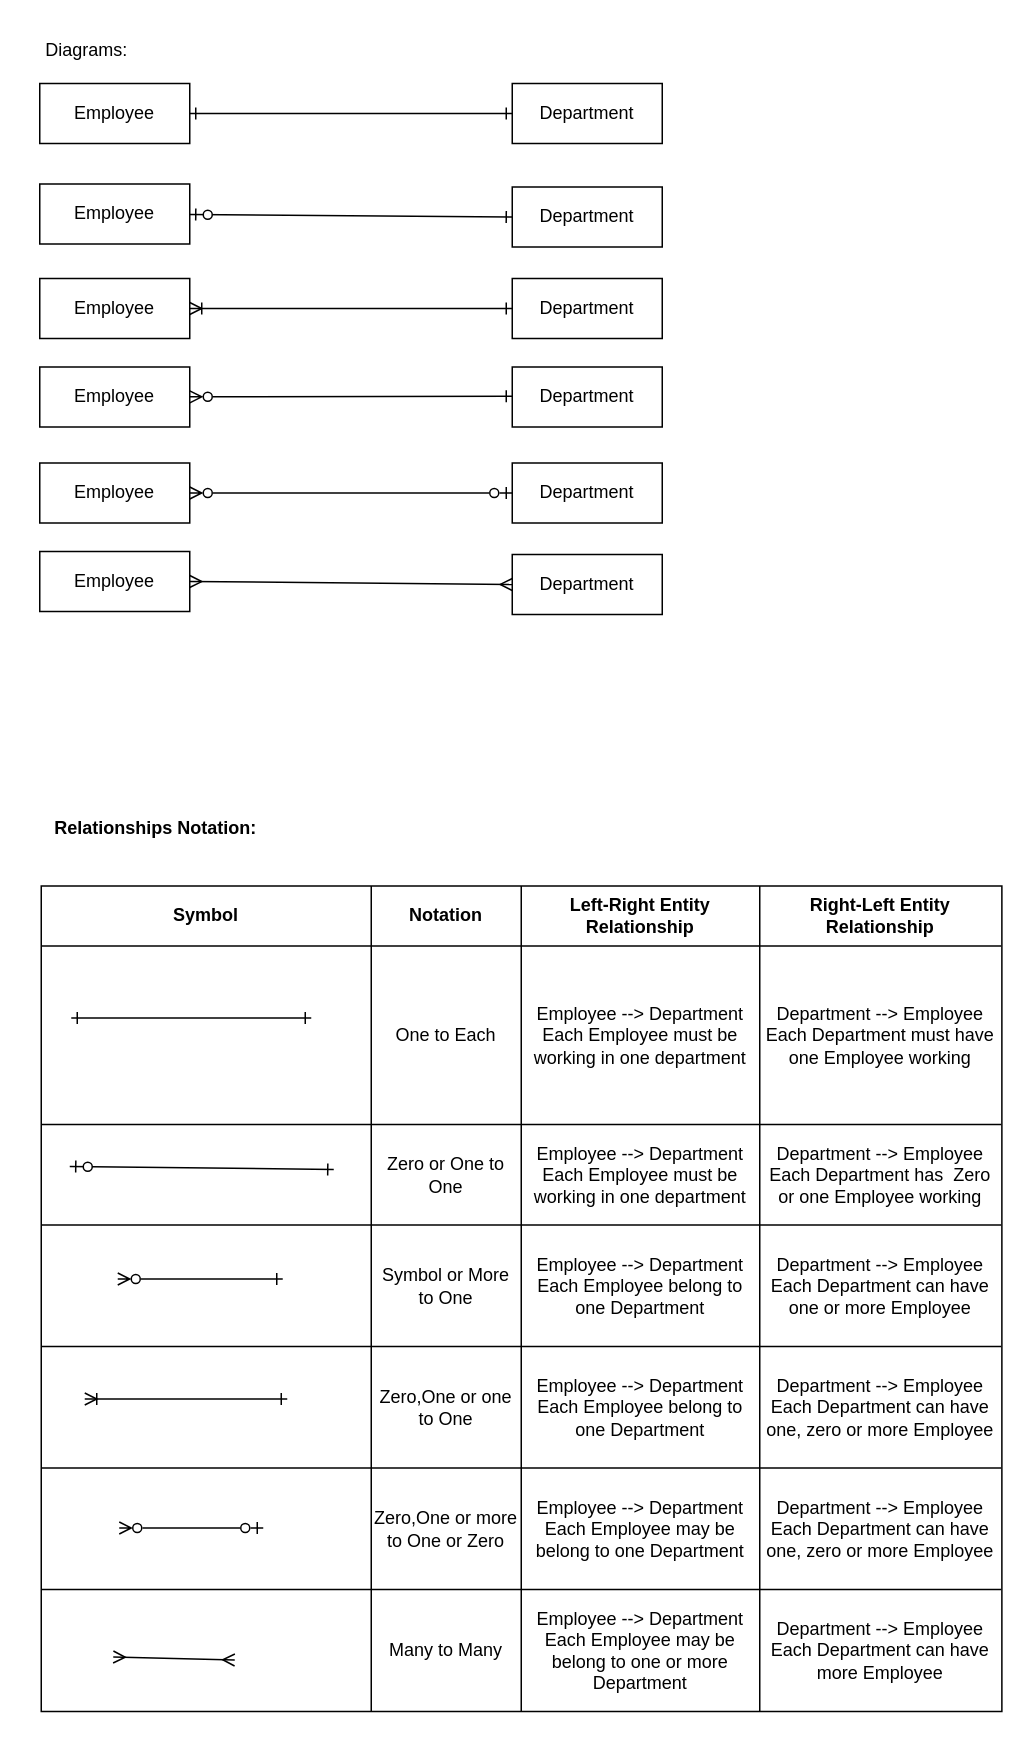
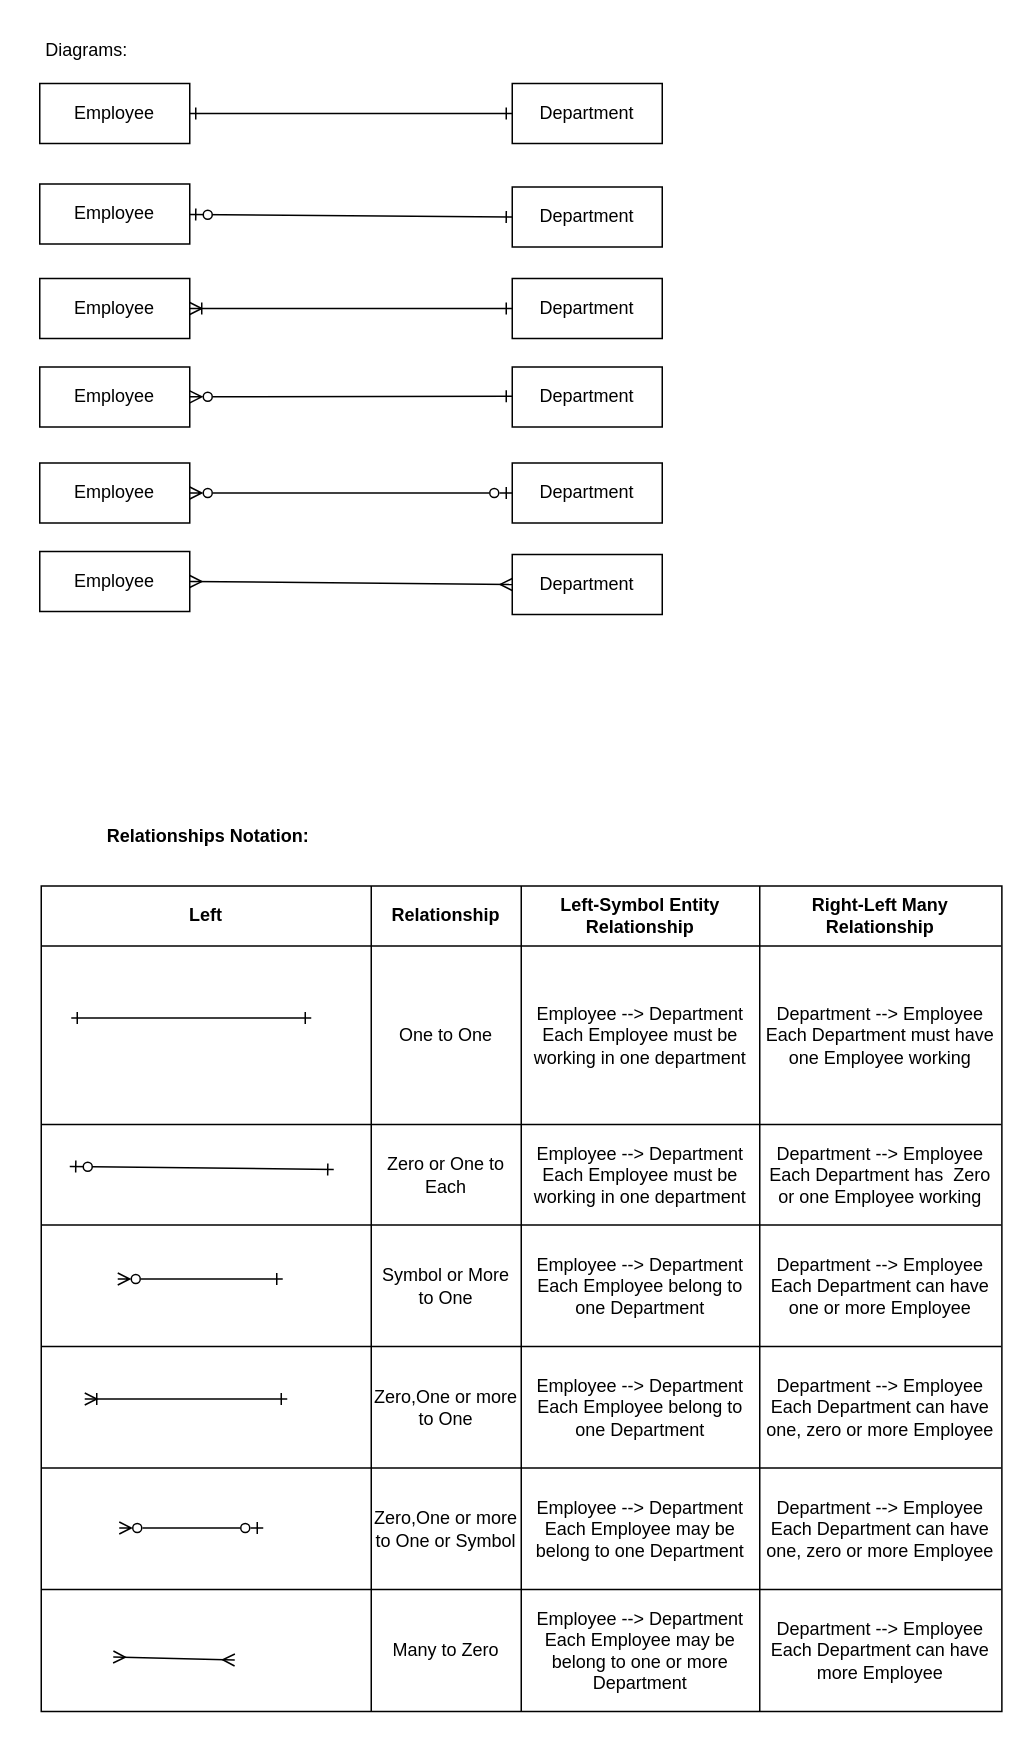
node "Relationships Notation:": moved (155, 829) -> (207, 836)
node "Symbol": label "Symbol" -> "Left"
node "Notation": label "Notation" -> "Relationship"
node "Left-Right Entity Relationship": label "Left-Right Entity Relationship" -> "Left-Symbol Entity Relationship"
node "Right-Left Entity Relationship": label "Right-Left Entity Relationship" -> "Right-Left Many Relationship"
node "One to Each": label "One to Each" -> "One to One"
node "Zero or One to One": label "Zero or One to One" -> "Zero or One to Each"
node "Zero,One or one to One": label "Zero,One or one to One" -> "Zero,One or more to One"
node "Zero,One or more to One or Zero": label "Zero,One or more to One or Zero" -> "Zero,One or more to One or Symbol"
node "Many to Many": label "Many to Many" -> "Many to Zero"
